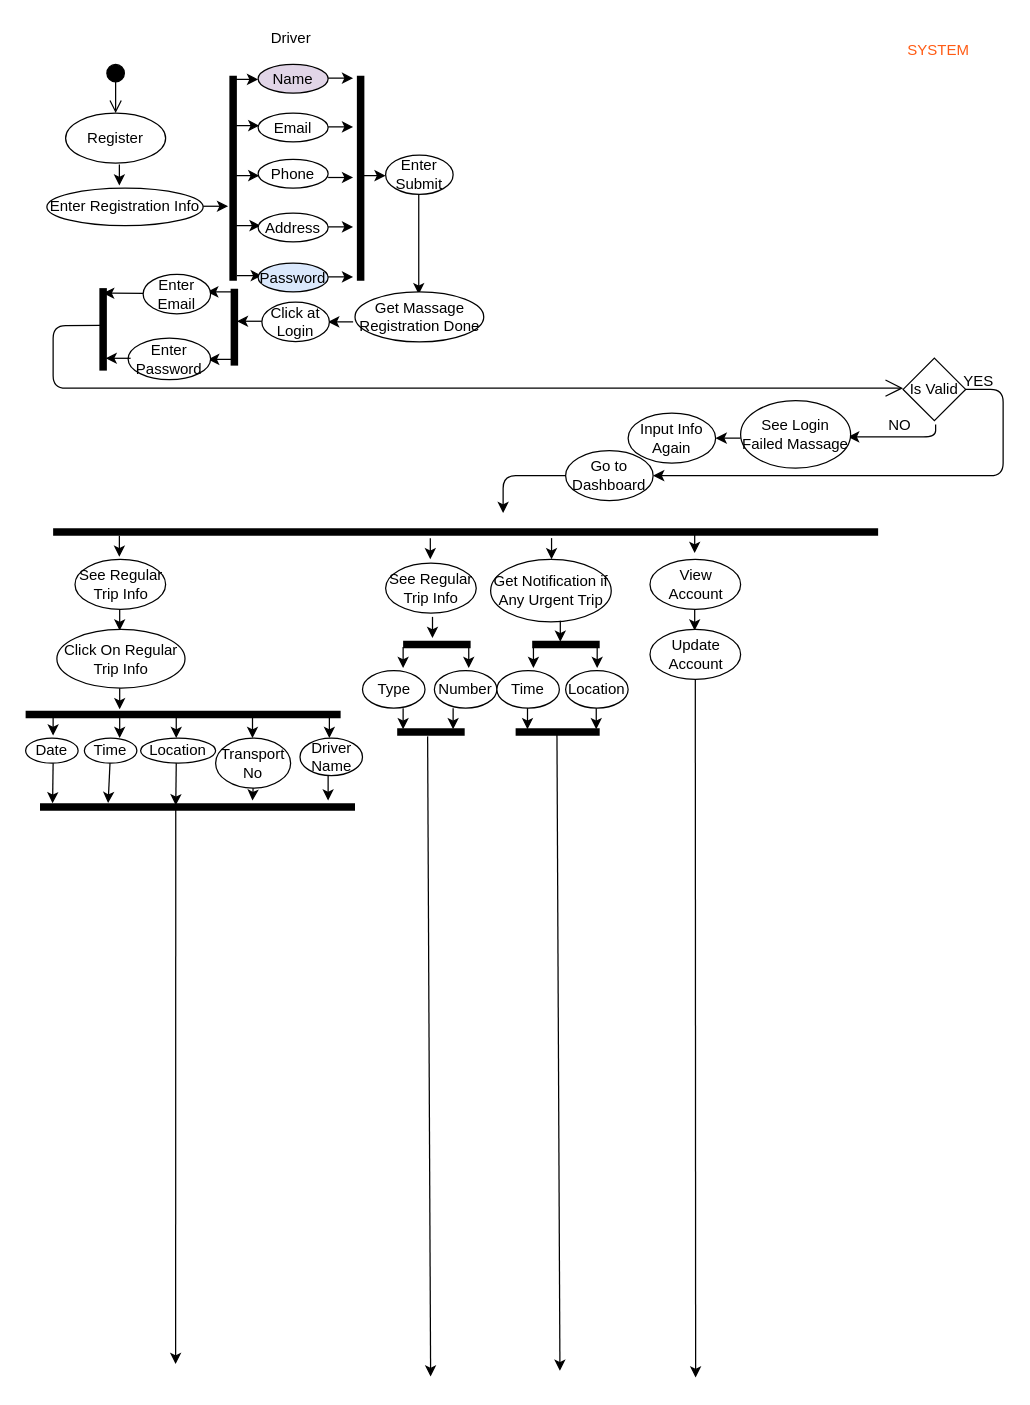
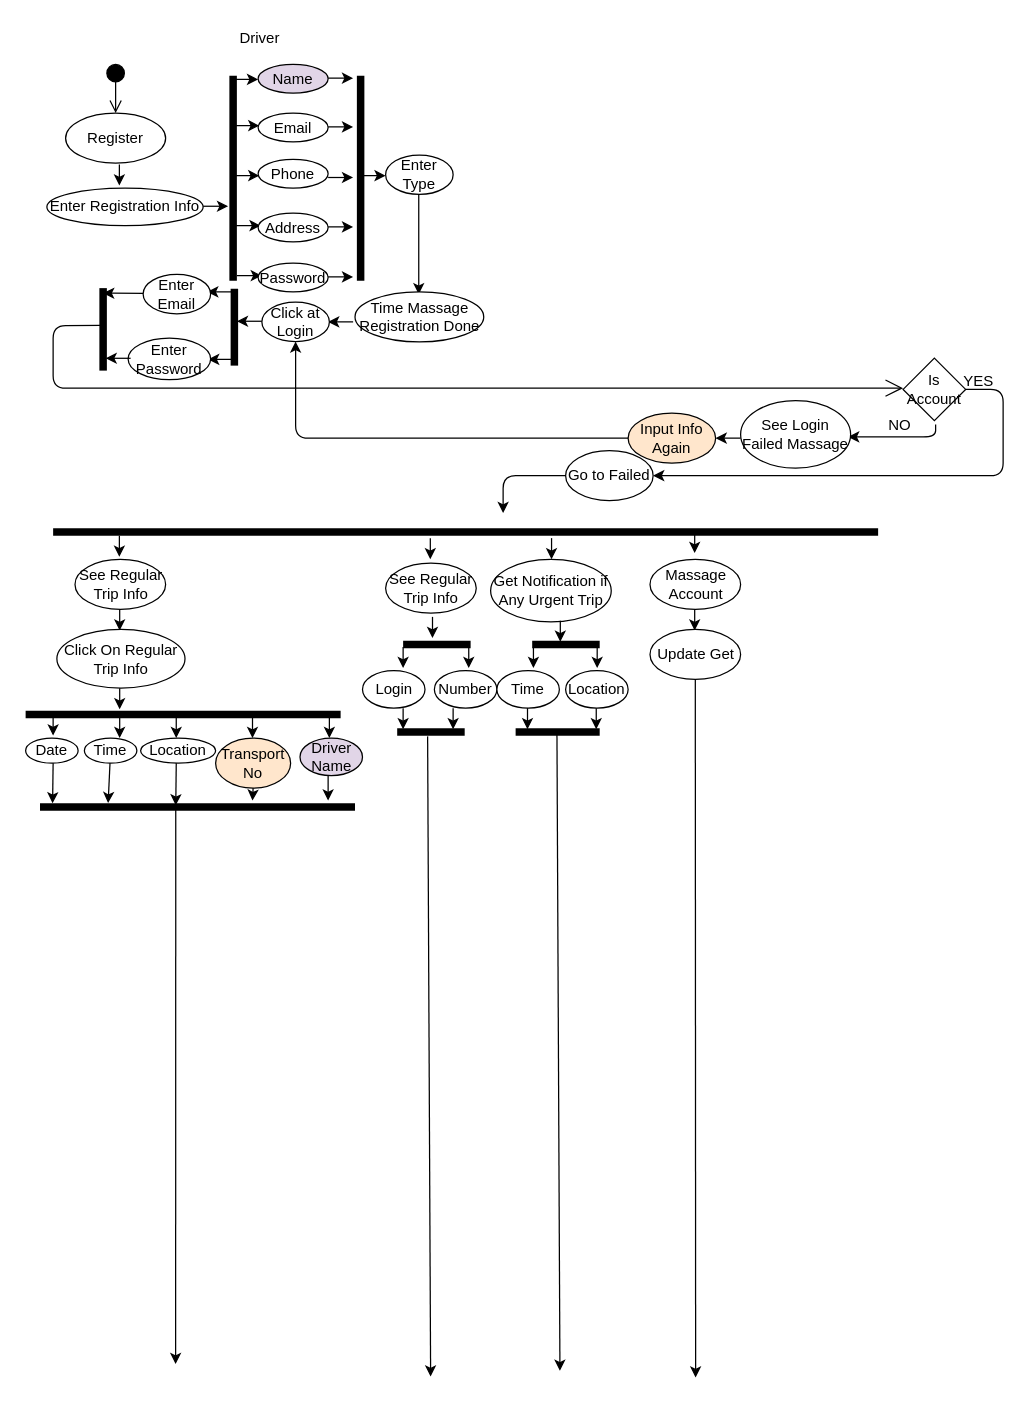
node "Driver": moved (291, 38) -> (259, 38)
node "SYSTEM": removed
node "Enter Submit": label "Enter Submit" -> "Enter Type"
node "Password": fillcolor #dae8fc -> #ffffff
node "Get Massage Registration Done": label "Get Massage Registration Done" -> "Time Massage Registration Done"
node "Is Valid": label "Is Valid" -> "Is Account"
edge "Input Info Again" -> "Click at Login": added
node "Input Info Again": fillcolor #ffffff -> #ffe6cc
node "Go to Dashboard": label "Go to Dashboard" -> "Go to Failed"
node "View Account": label "View Account" -> "Massage Account"
node "Update Account": label "Update Account" -> "Update Get"
node "Type": label "Type" -> "Login"
node "Driver Name": fillcolor #ffffff -> #e1d5e7
node "Transport No": fillcolor #ffffff -> #ffe6cc
